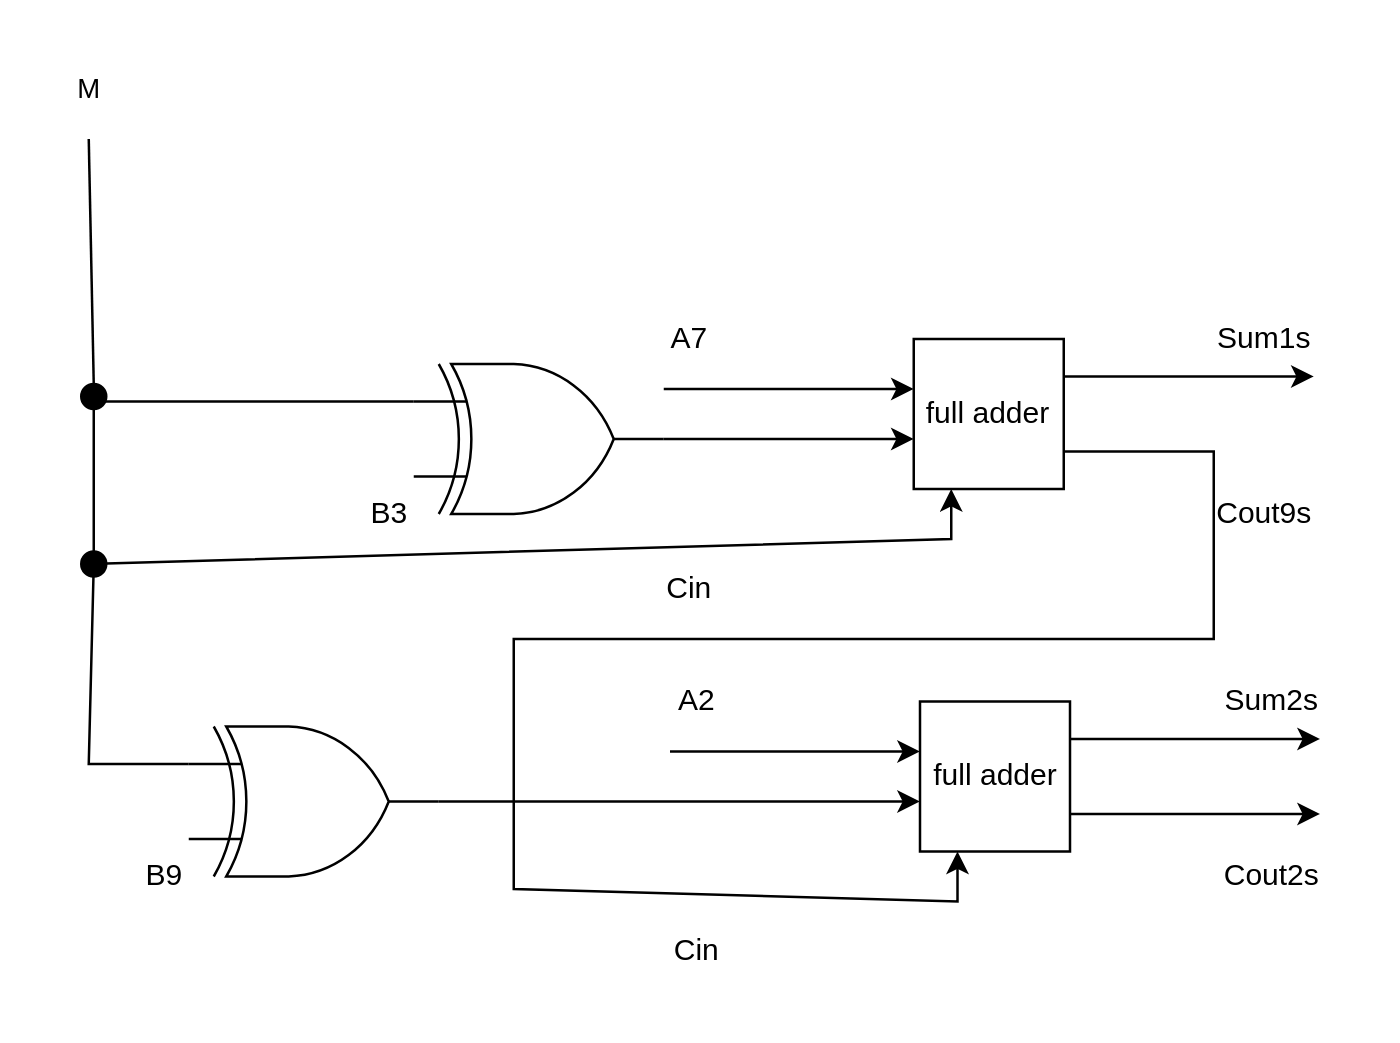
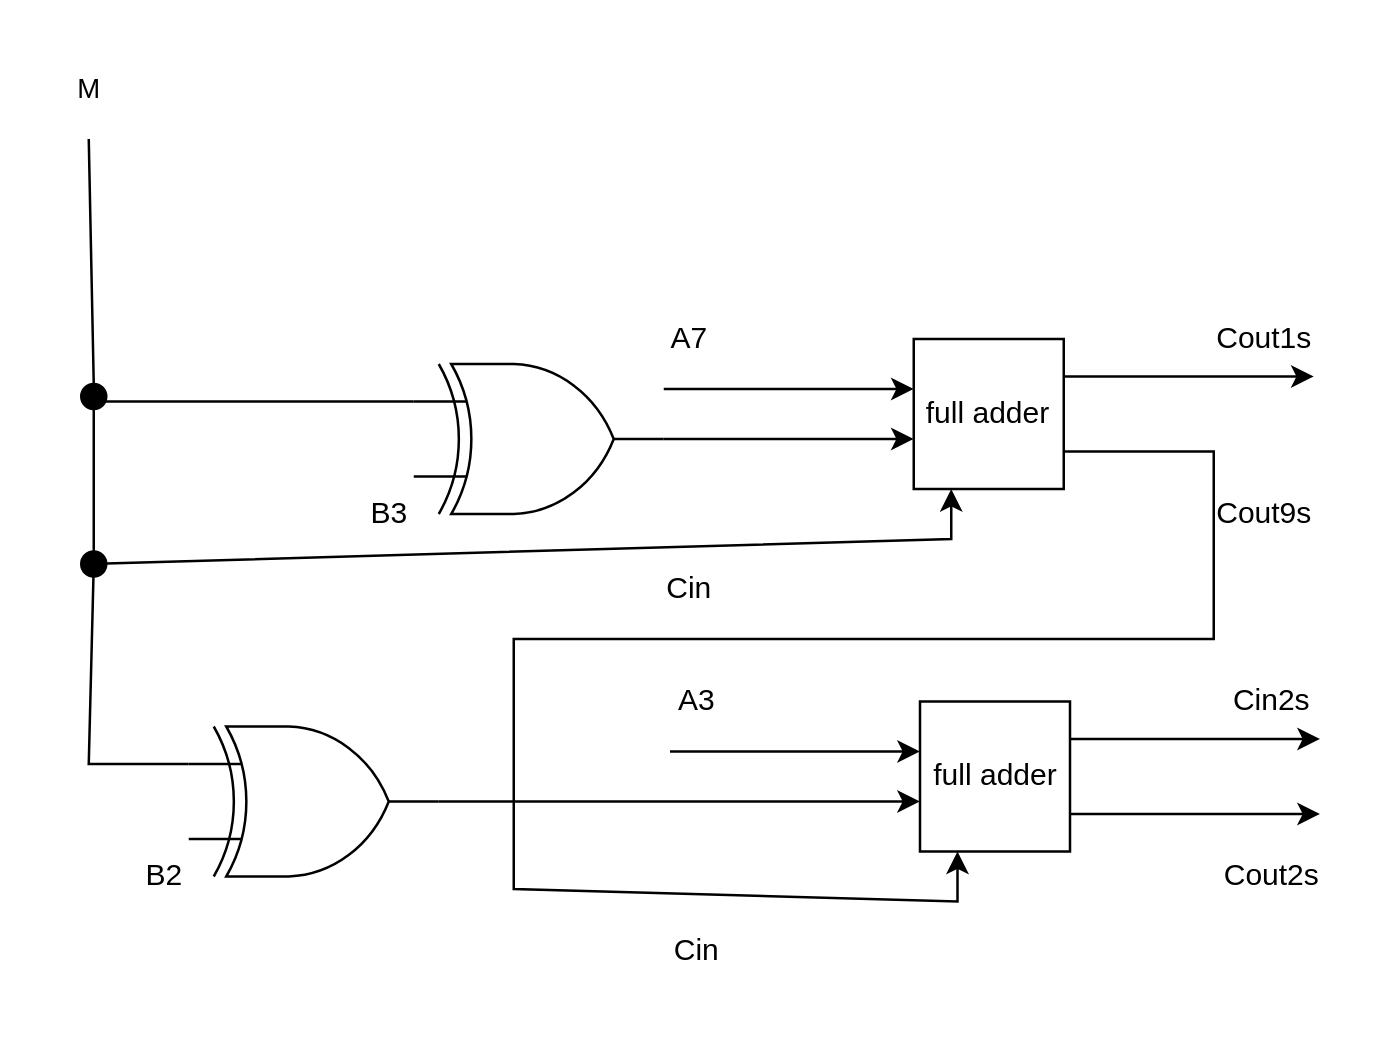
node "Sum1s": label "Sum1s" -> "Cout1s"
node "A2": label "A2" -> "A3"
node "Sum2s": label "Sum2s" -> "Cin2s"
node "B9": label "B9" -> "B2"
